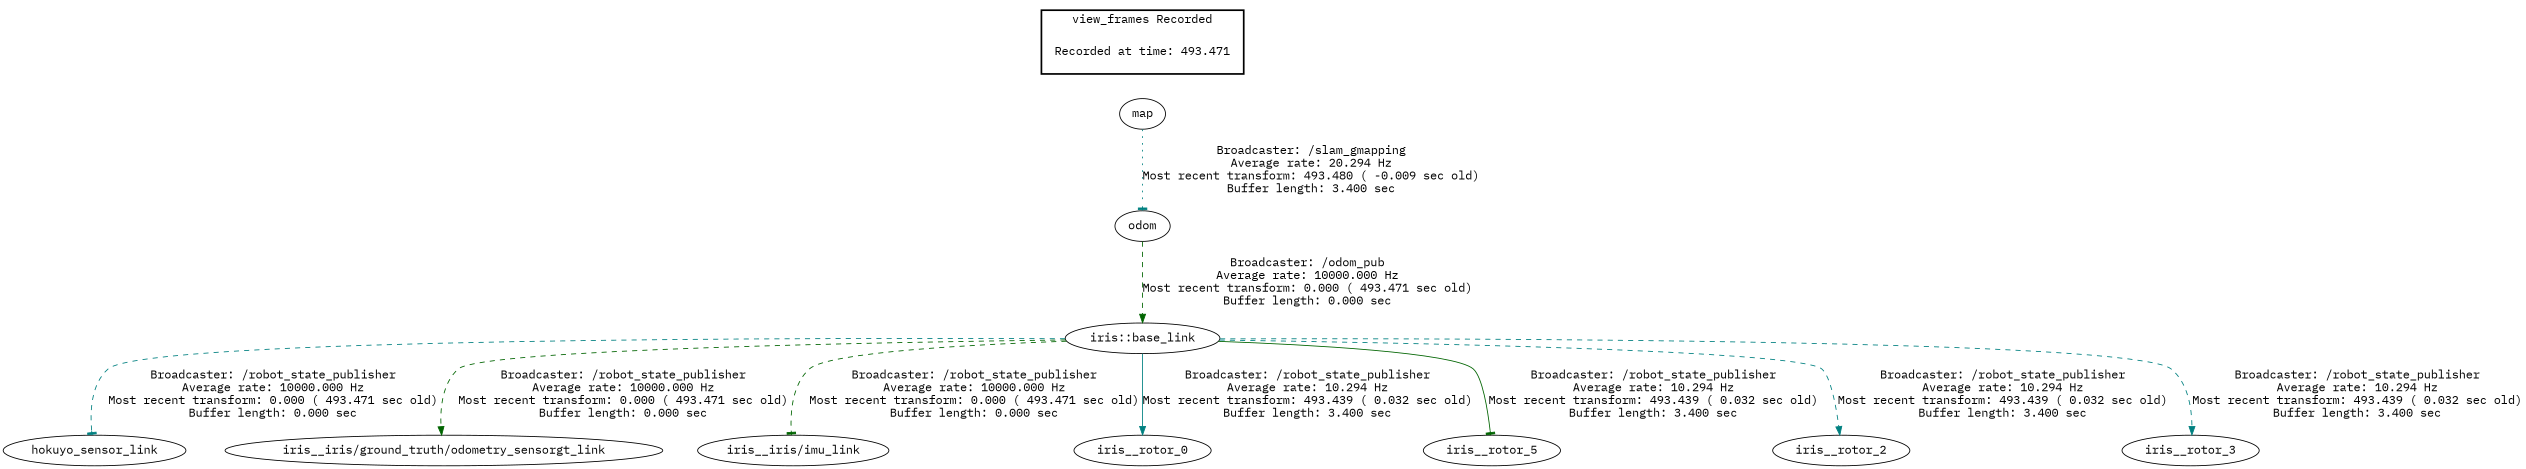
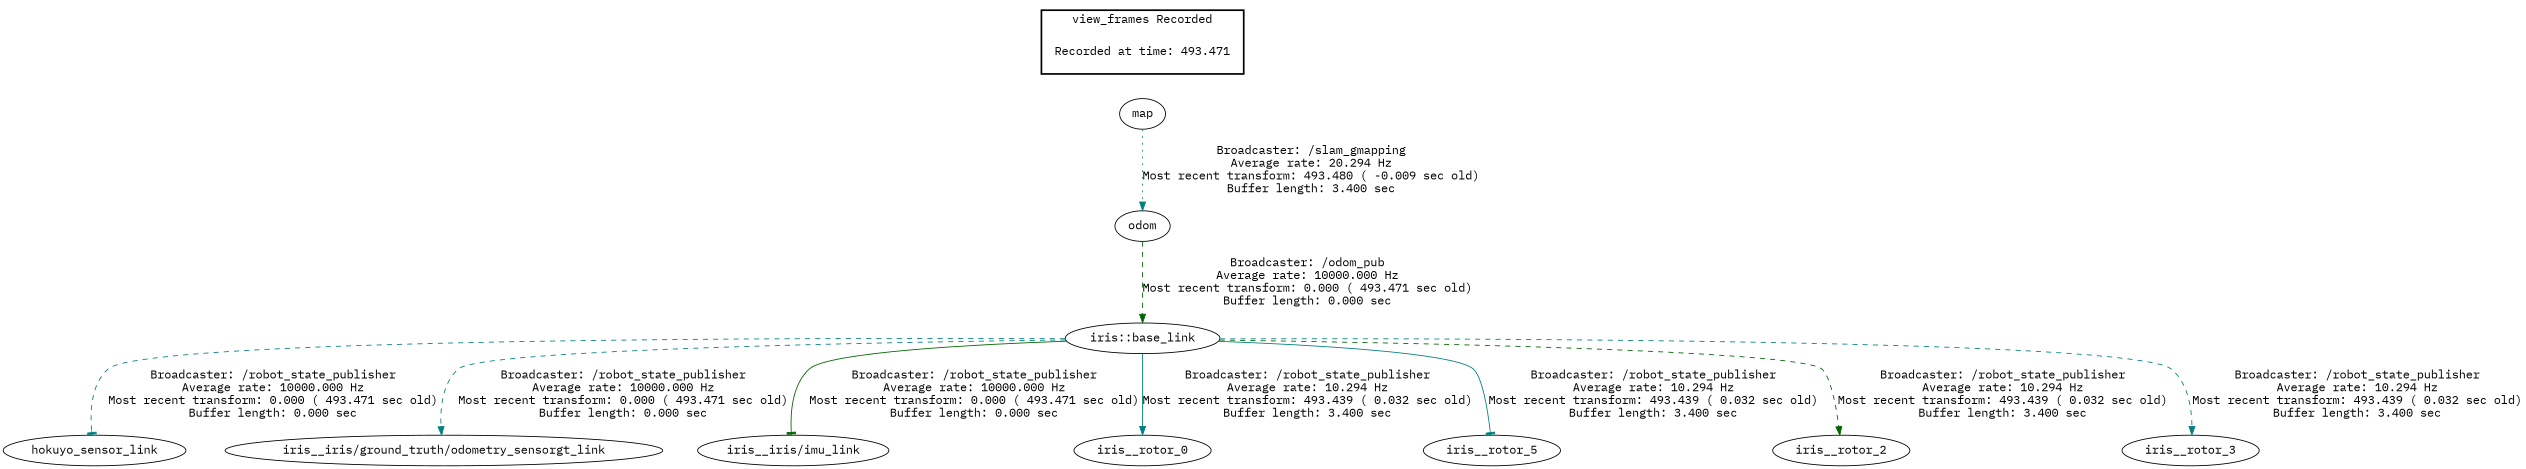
edge "map" -> "odom": arrowhead tee -> normal
edge "iris::base_link" -> "iris__iris/ground_truth/odometry_sensorgt_link": color darkgreen -> teal
edge "iris::base_link" -> "iris__rotor_2": color teal -> darkgreen
edge "iris::base_link" -> "iris__iris/imu_link": style dashed -> solid
edge "iris::base_link" -> "iris__rotor_5": color darkgreen -> teal
